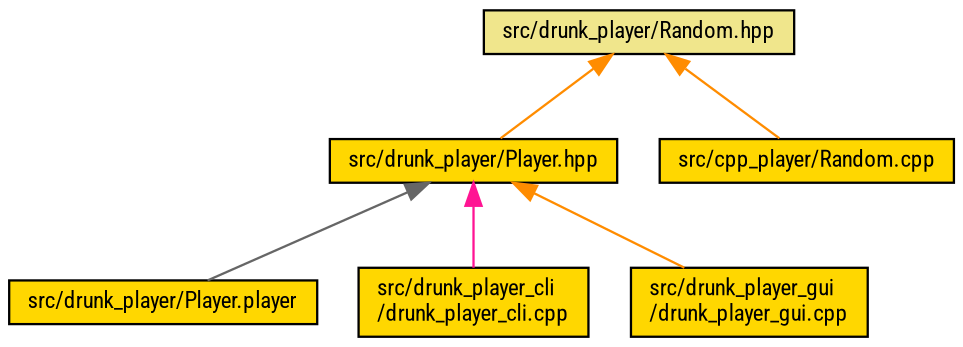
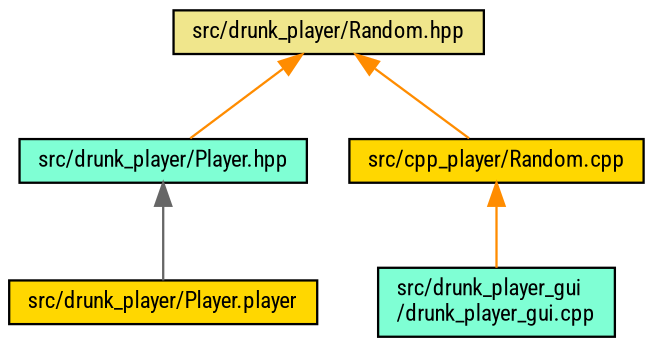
node "src/drunk_player/Player.hpp": fillcolor gold -> aquamarine
edge "src/drunk_player_gui /drunk_player_gui.cpp" -> "src/drunk_player/Player.hpp": now "src/drunk_player_gui /drunk_player_gui.cpp" -> "src/cpp_player/Random.cpp"
node "src/drunk_player_cli /drunk_player_cli.cpp": removed
node "src/drunk_player_gui /drunk_player_gui.cpp": fillcolor gold -> aquamarine
